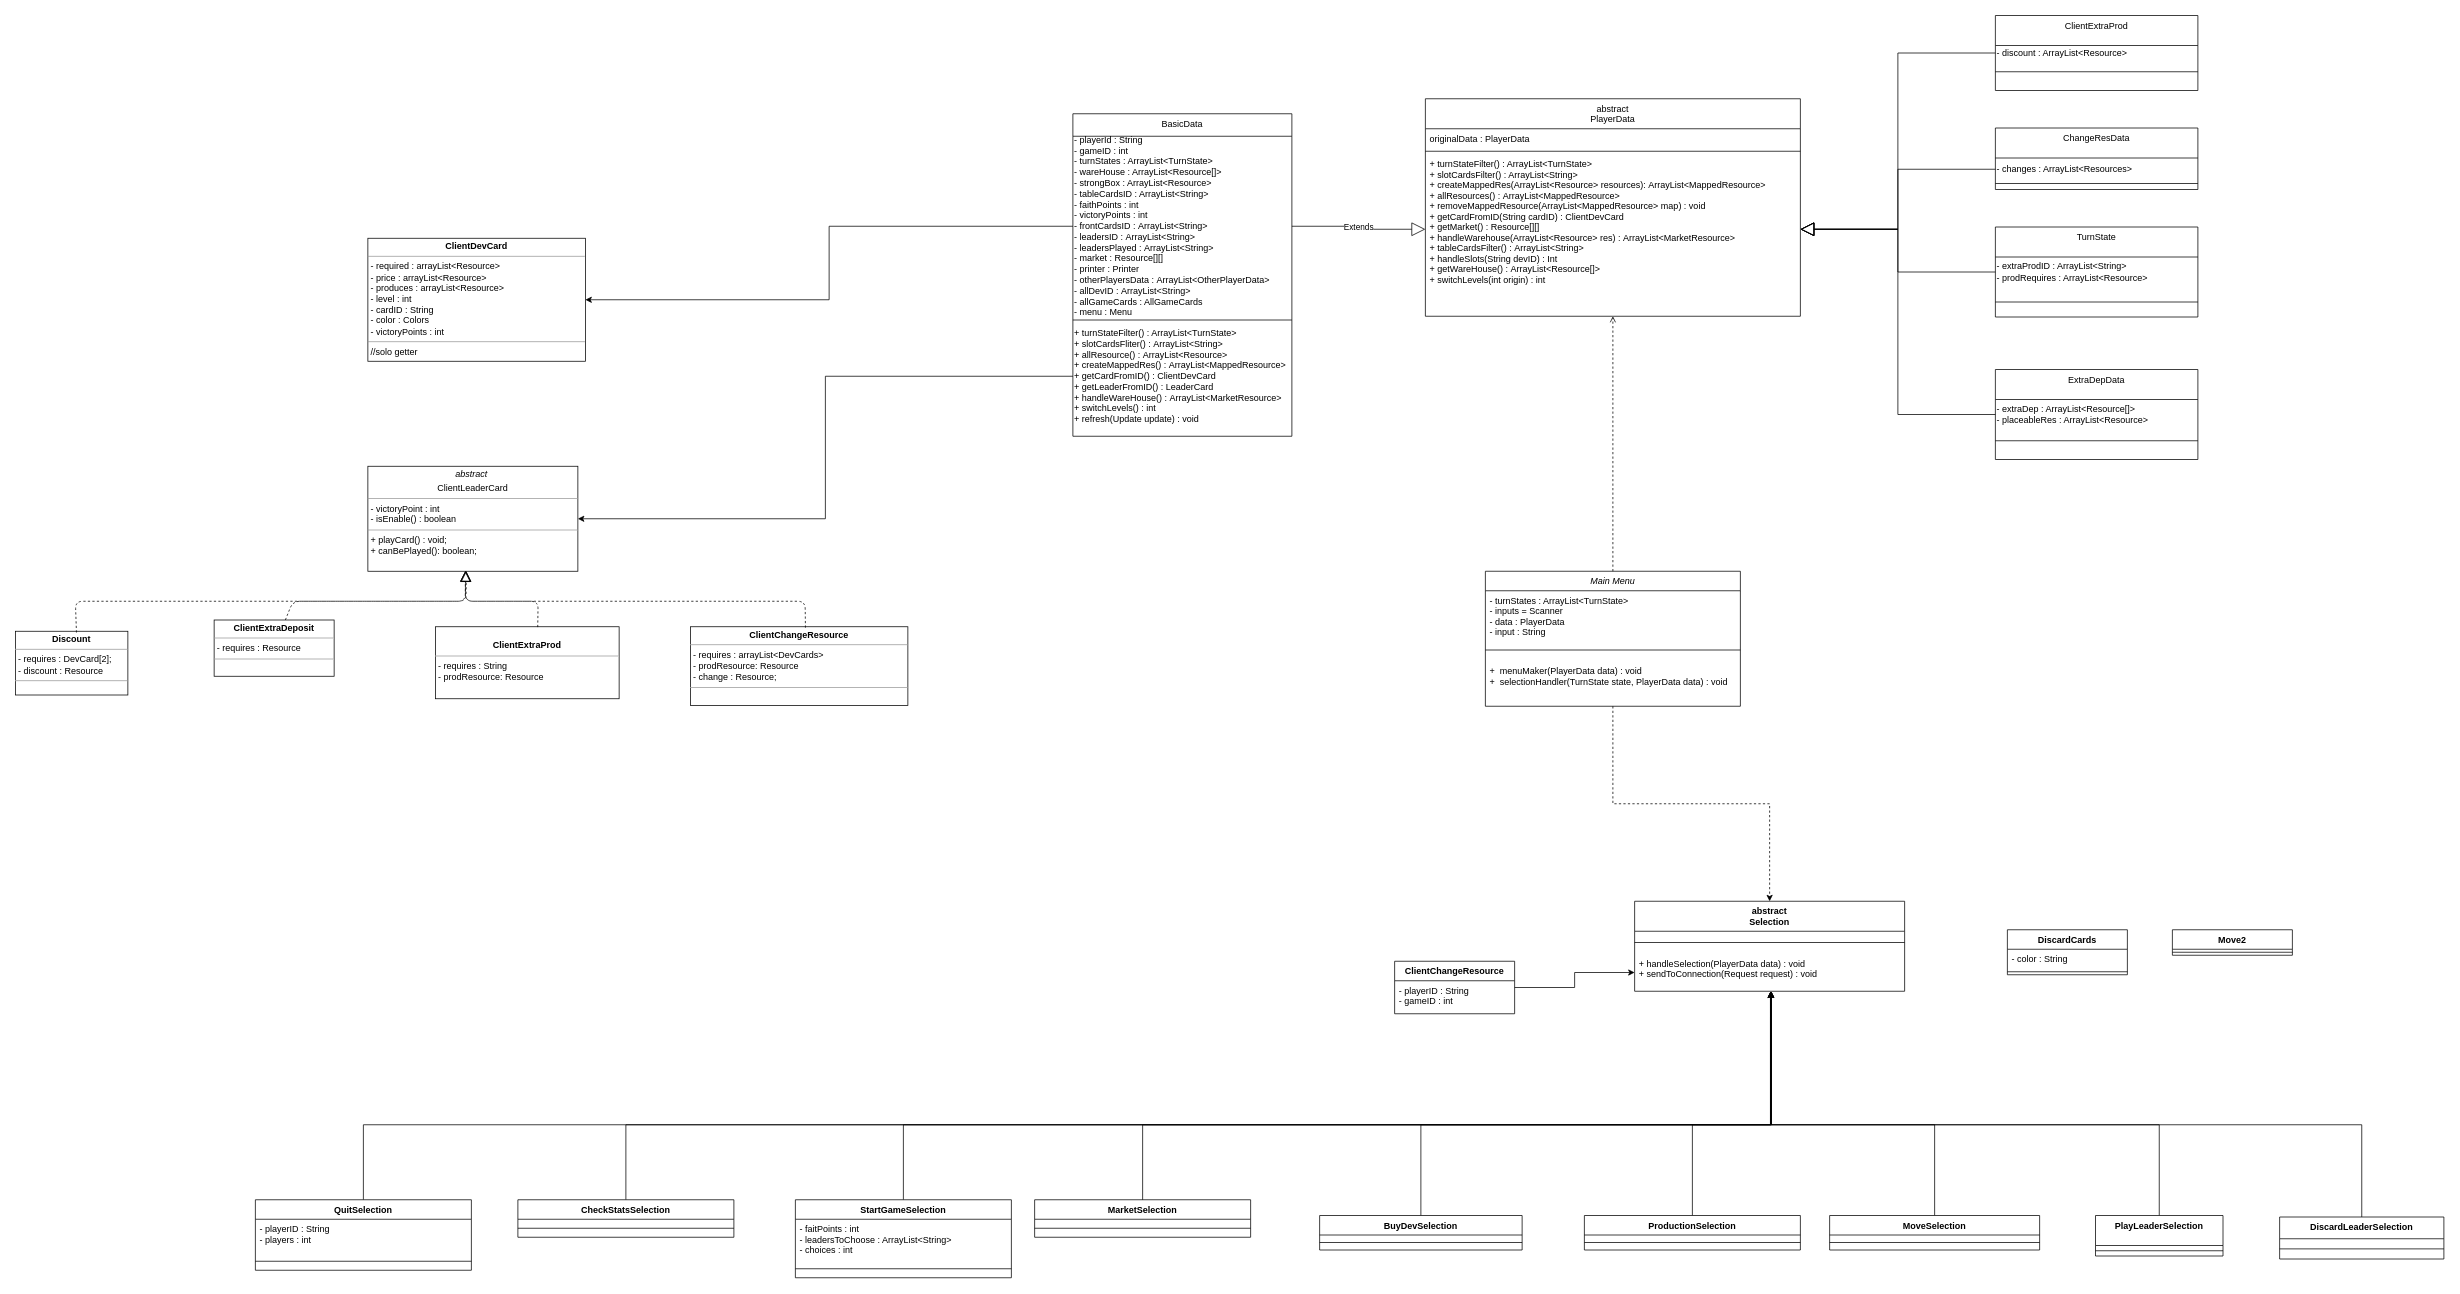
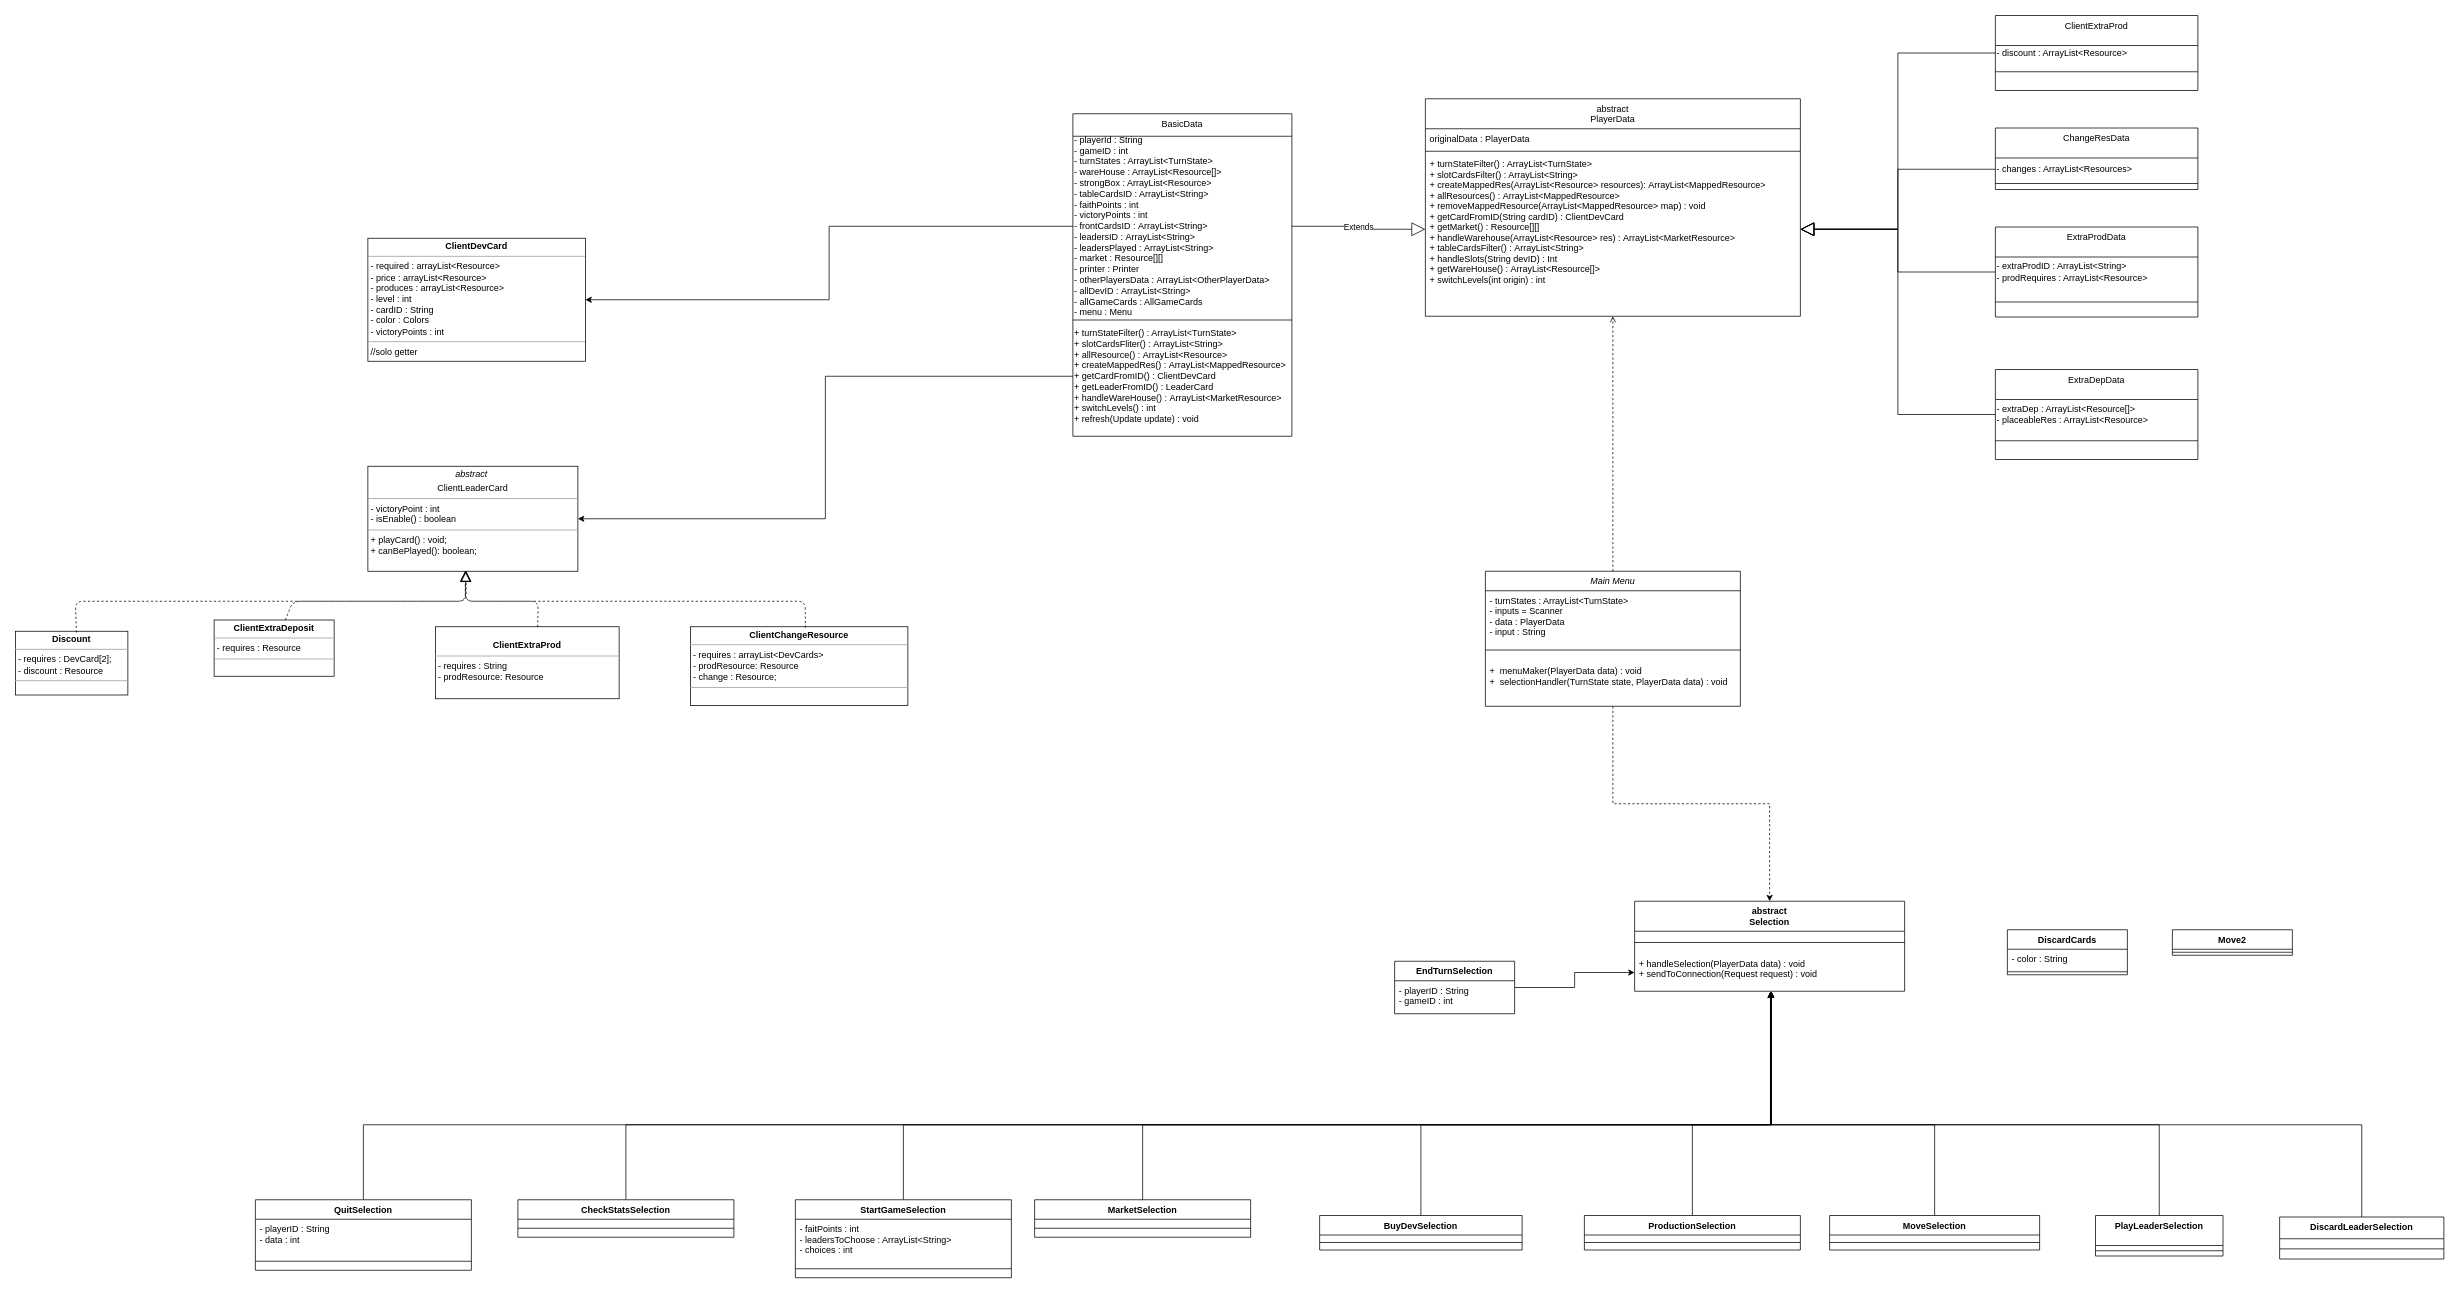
node "TurnState": label "TurnState" -> "ExtraProdData"
node "ClientChangeResource": label "ClientChangeResource" -> "EndTurnSelection"
node "- playerID : String - players : int": label "- playerID : String - players : int" -> "- playerID : String - data : int"
